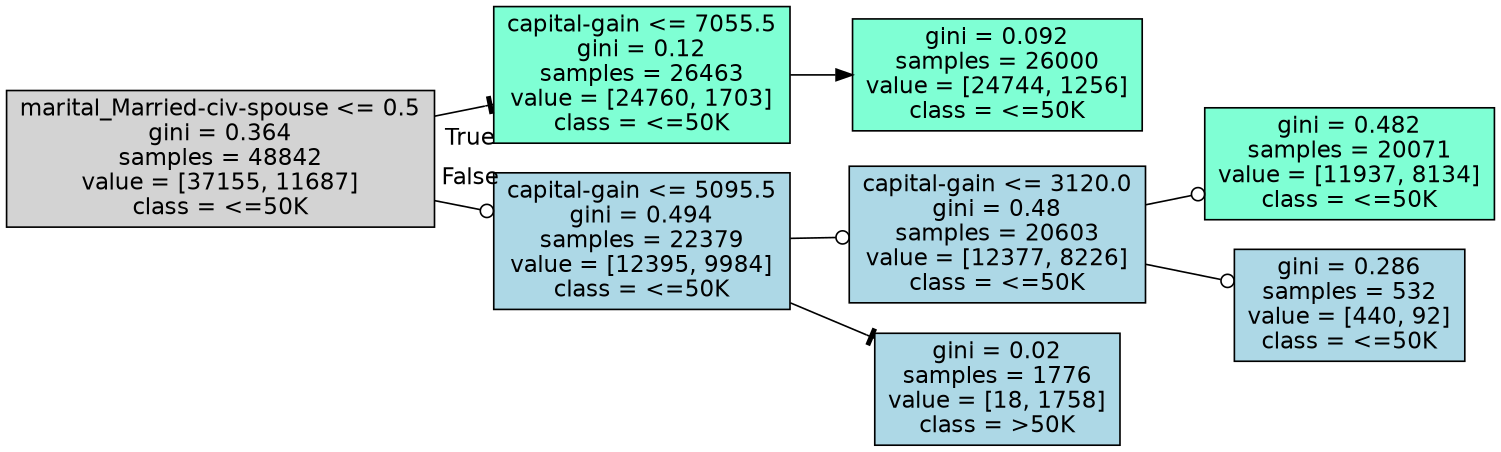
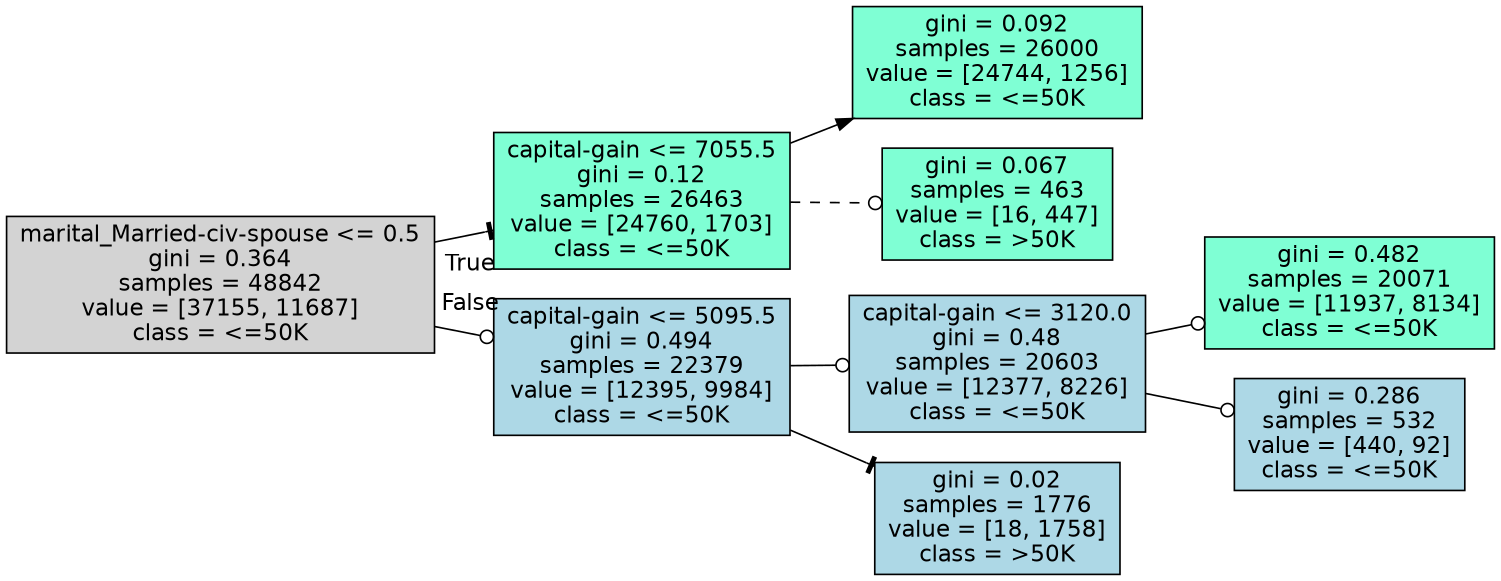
node "gini = 0.067 samples = 463 value = [16, 447] class = >50K": added
